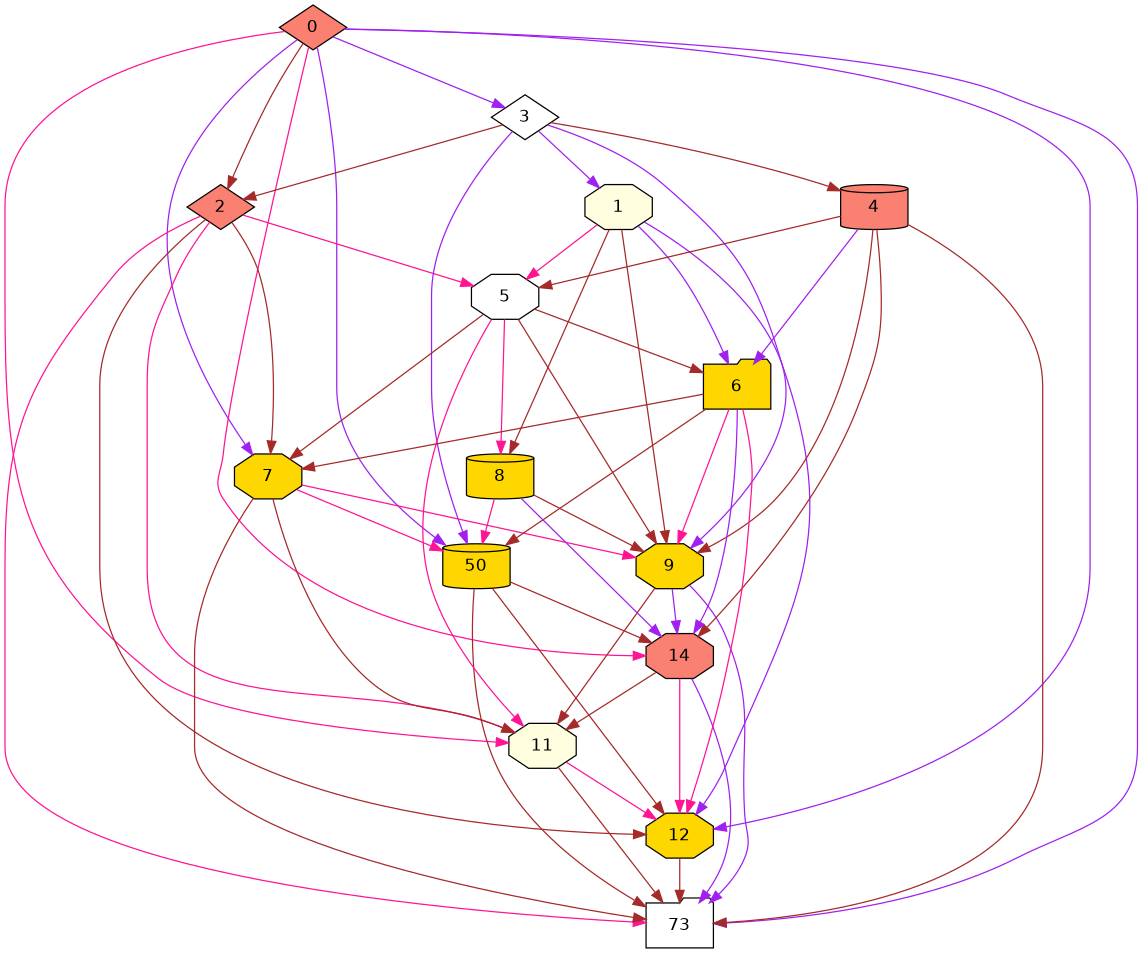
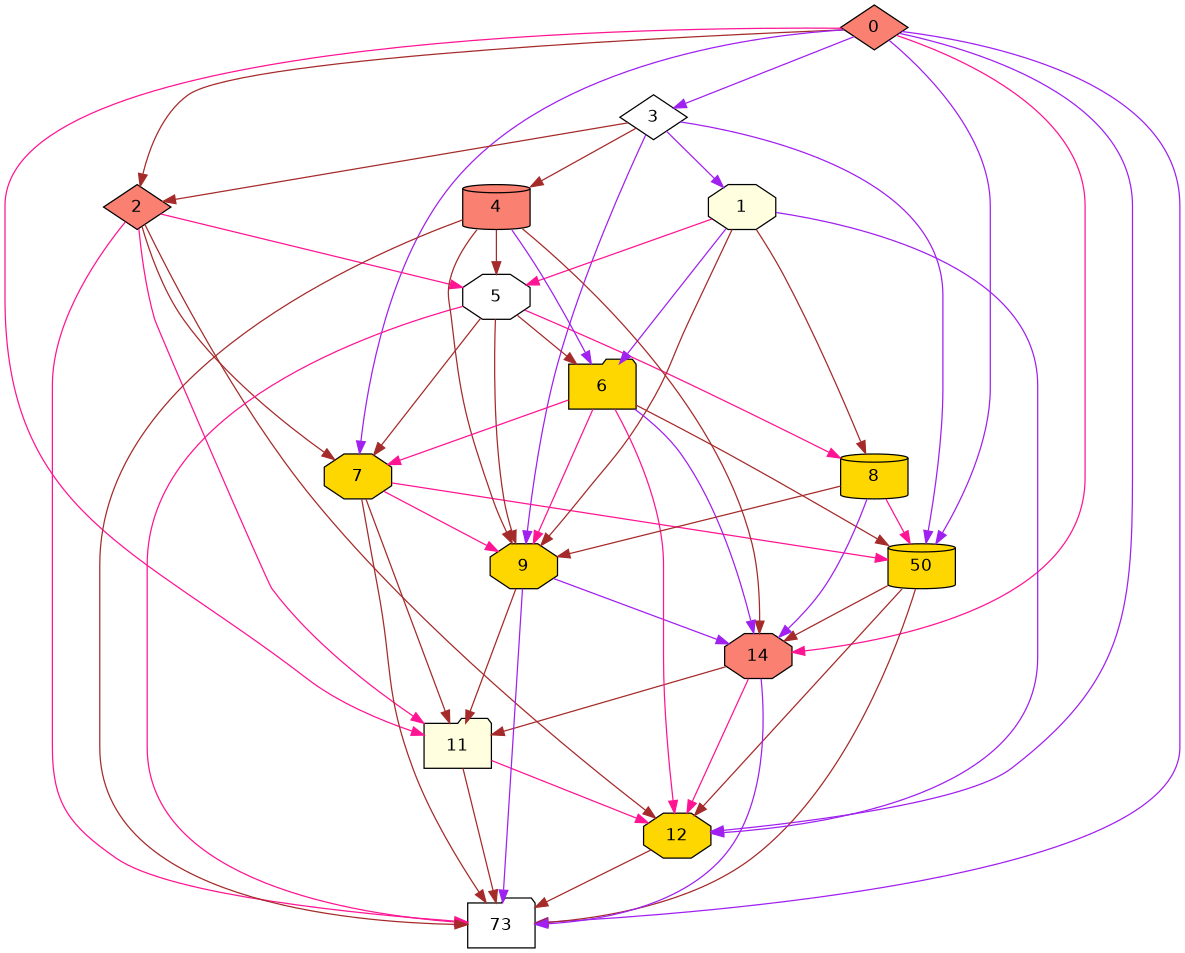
edge "6" -> "7": color brown -> deeppink
edge "5" -> "11": now "5" -> "73"
node "11": shape octagon -> folder
